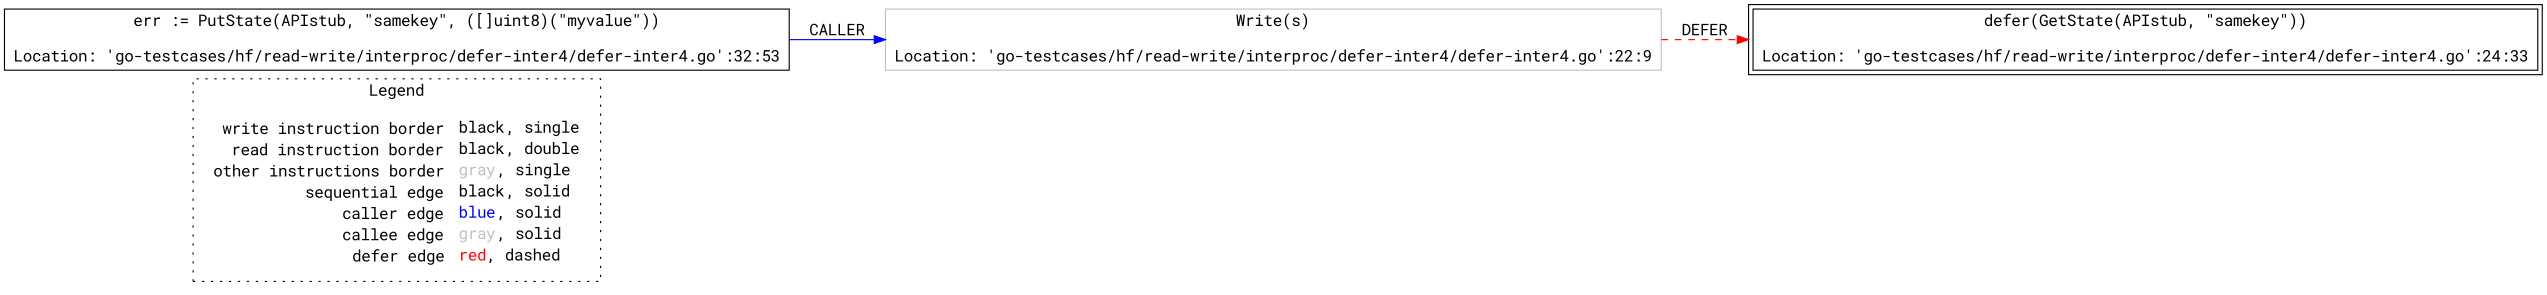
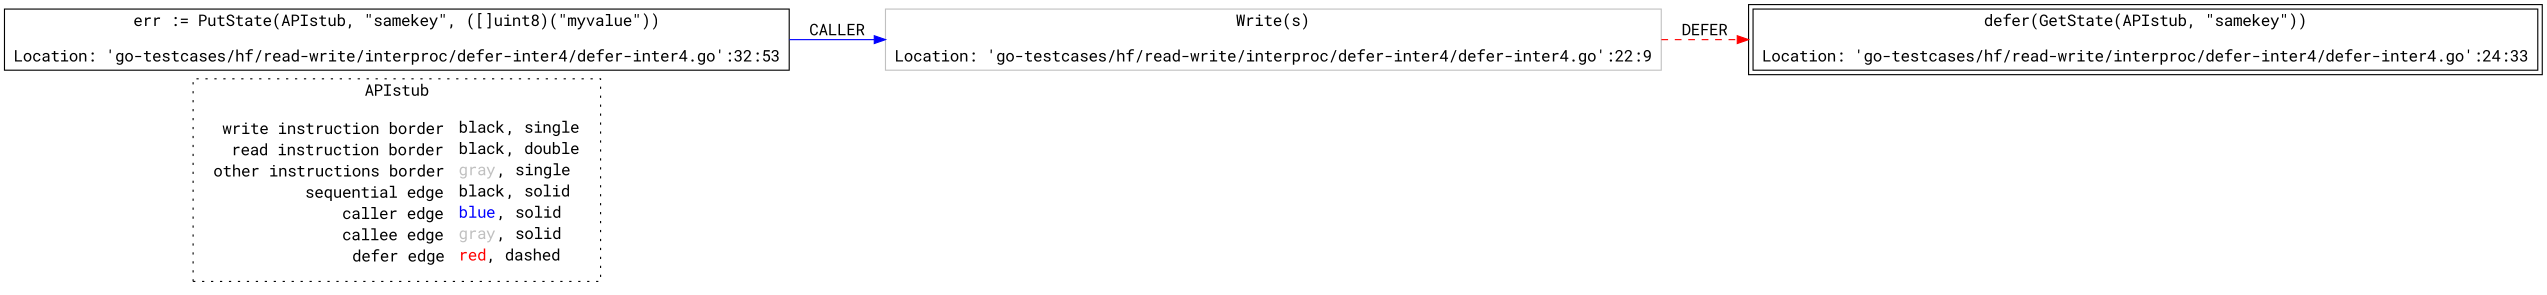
cluster "Legend": label "Legend" -> "APIstub"
